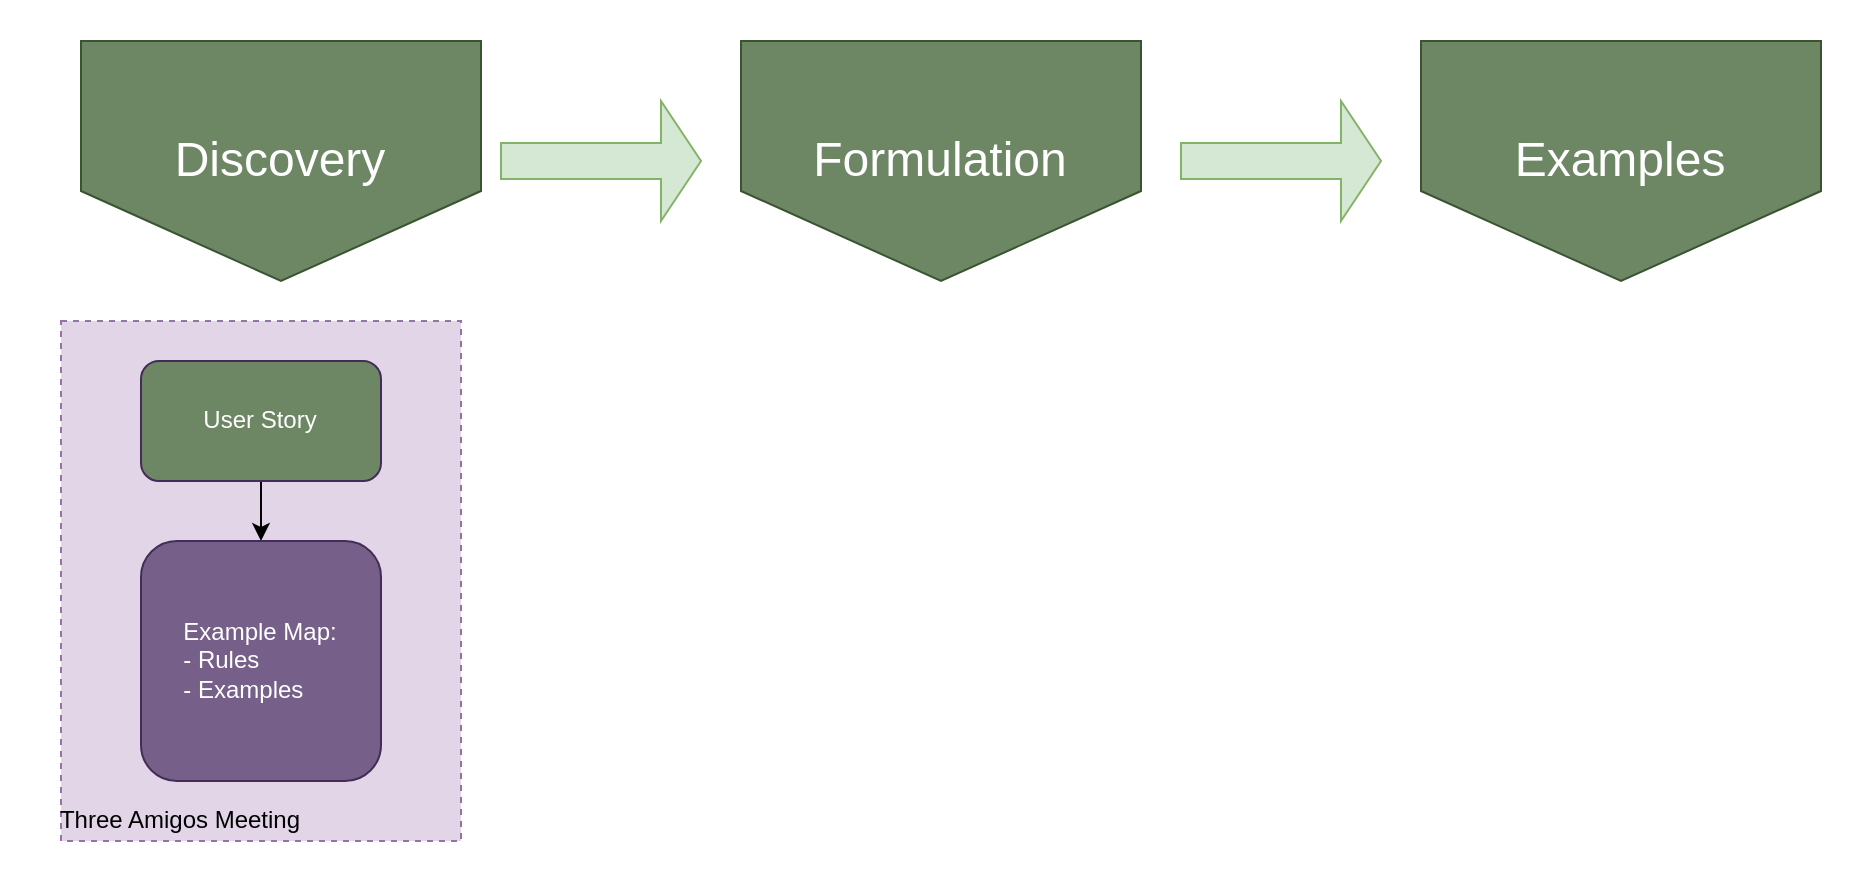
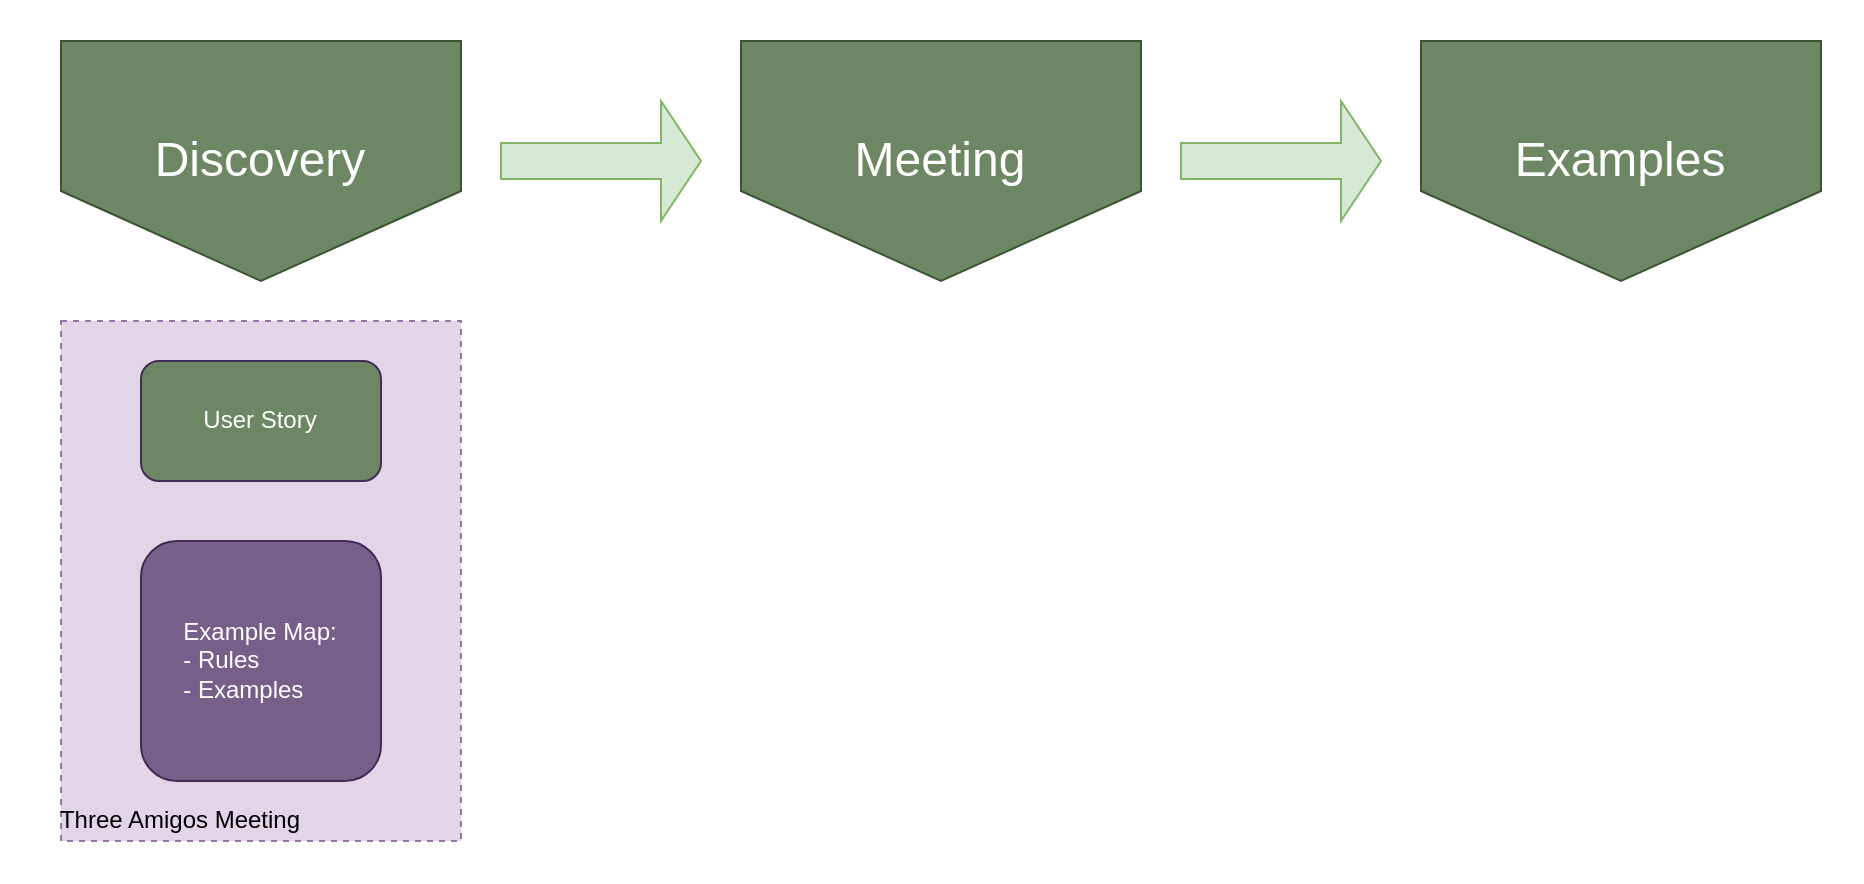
node "Discovery": moved (281, 161) -> (261, 161)
node "Formulation": label "Formulation" -> "Meeting"
edge "User Story" -> "Example Map: - Rules - Examples": removed
